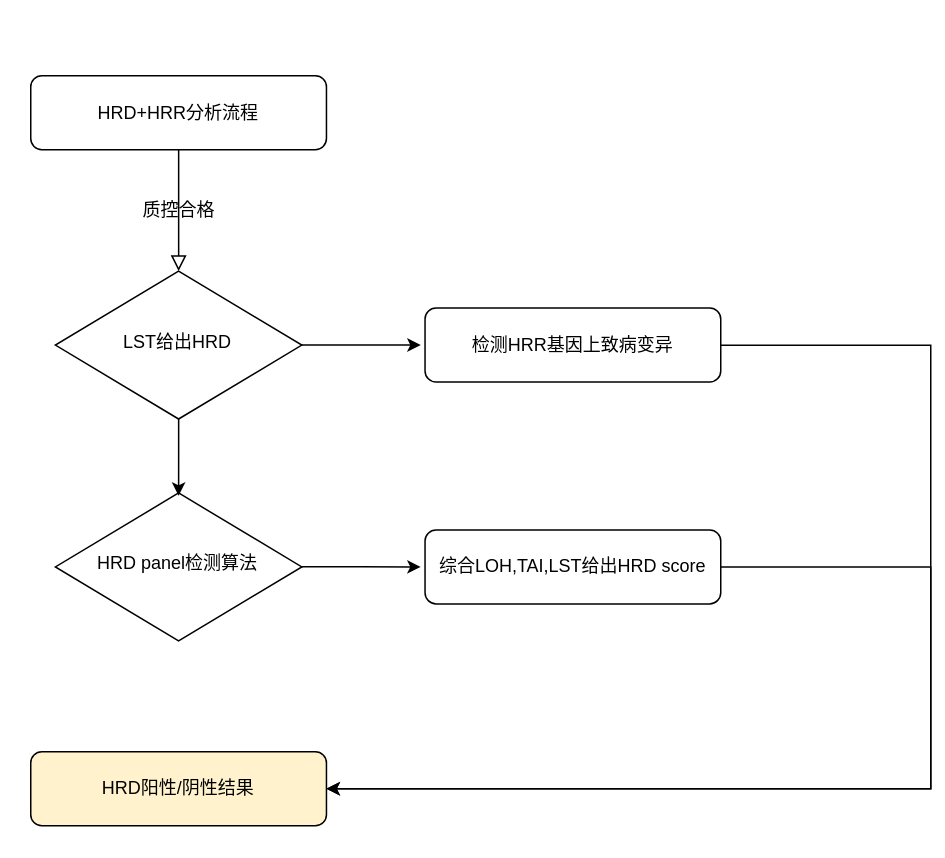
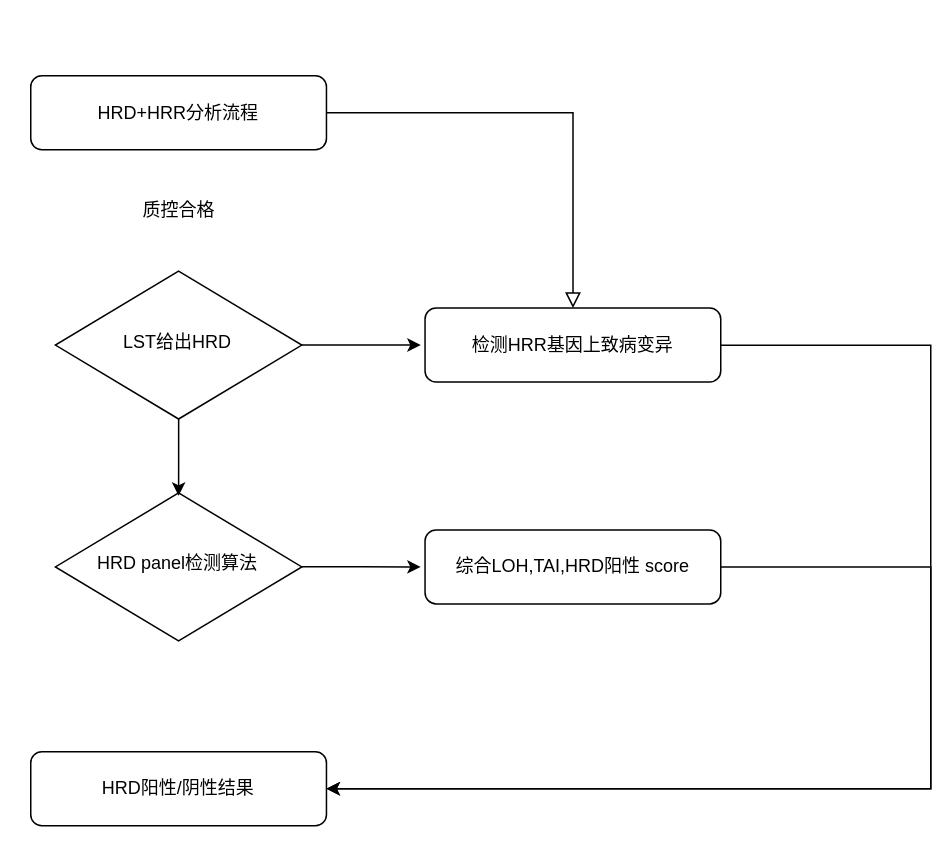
edge "HRD+HRR分析流程" -> "LST给出HRD": now "HRD+HRR分析流程" -> "检测HRR基因上致病变异"
node "综合LOH,TAI,LST给出HRD score": label "综合LOH,TAI,LST给出HRD score" -> "综合LOH,TAI,HRD阳性 score"
node "HRD阳性/阴性结果": fillcolor #fff2cc -> #ffffff
